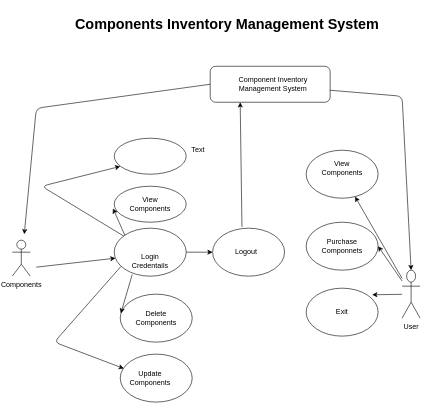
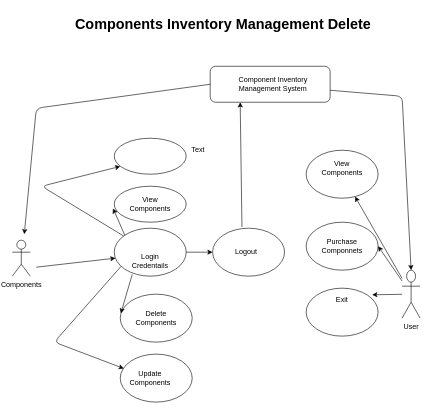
node "Components Inventory Management System": label "Components Inventory Management System" -> "Components Inventory Management Delete"
node "Exit": moved (342, 312) -> (342, 300)
